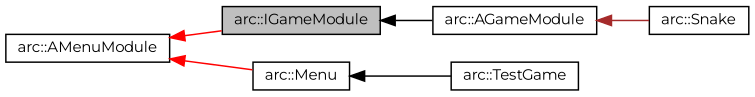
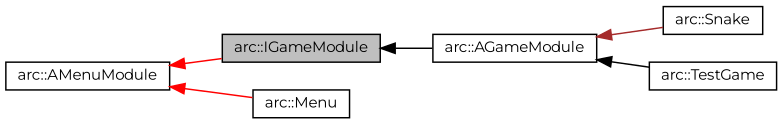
edge "arc::TestGame" -> "arc::Menu": now "arc::TestGame" -> "arc::AGameModule"
